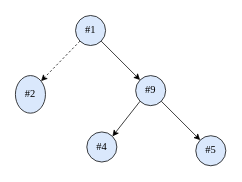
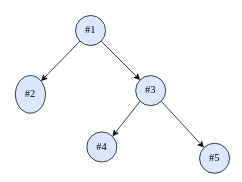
edge "#1" -> "#2": style dashed -> solid
node "#9": label "#9" -> "#3"
node "#5": moved (210, 150) -> (214, 158)
